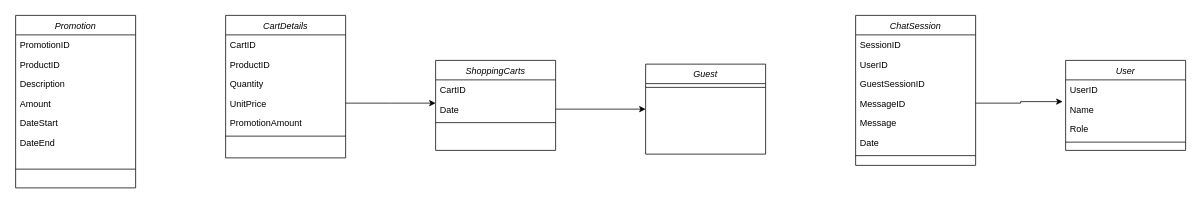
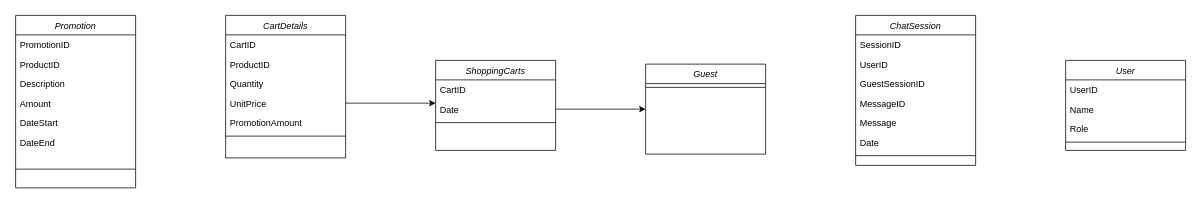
edge "MessageID" -> "Name": removed
